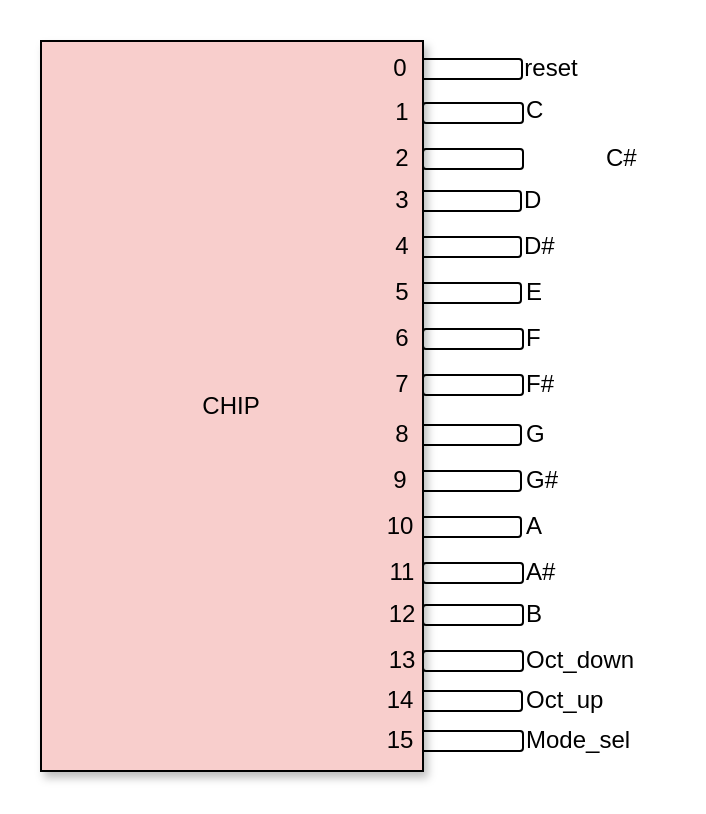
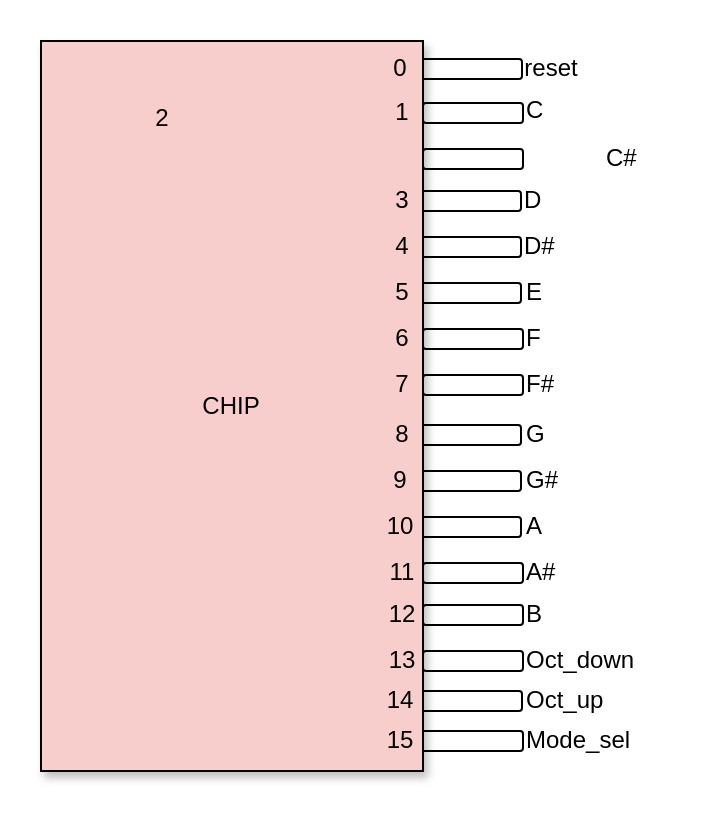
node "2": moved (403, 159) -> (163, 119)
